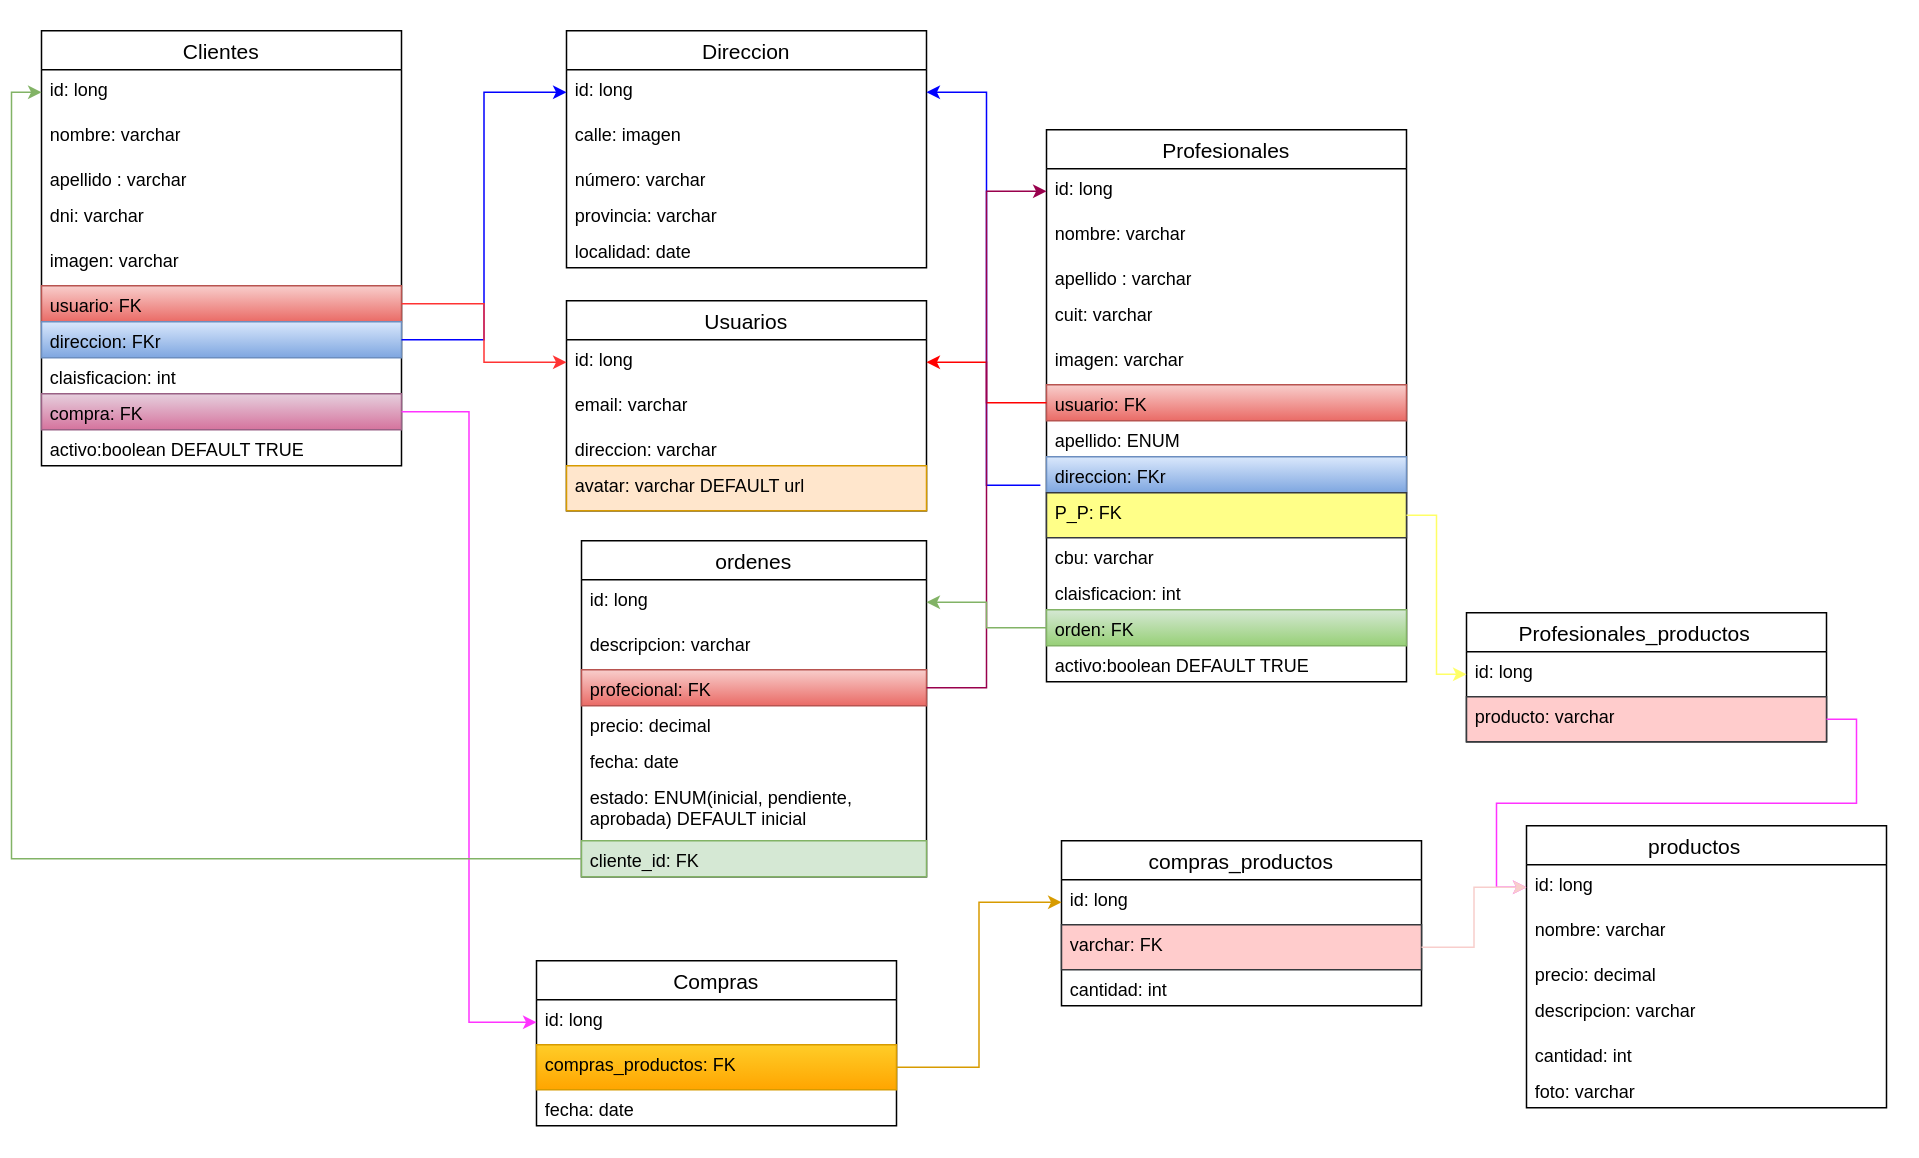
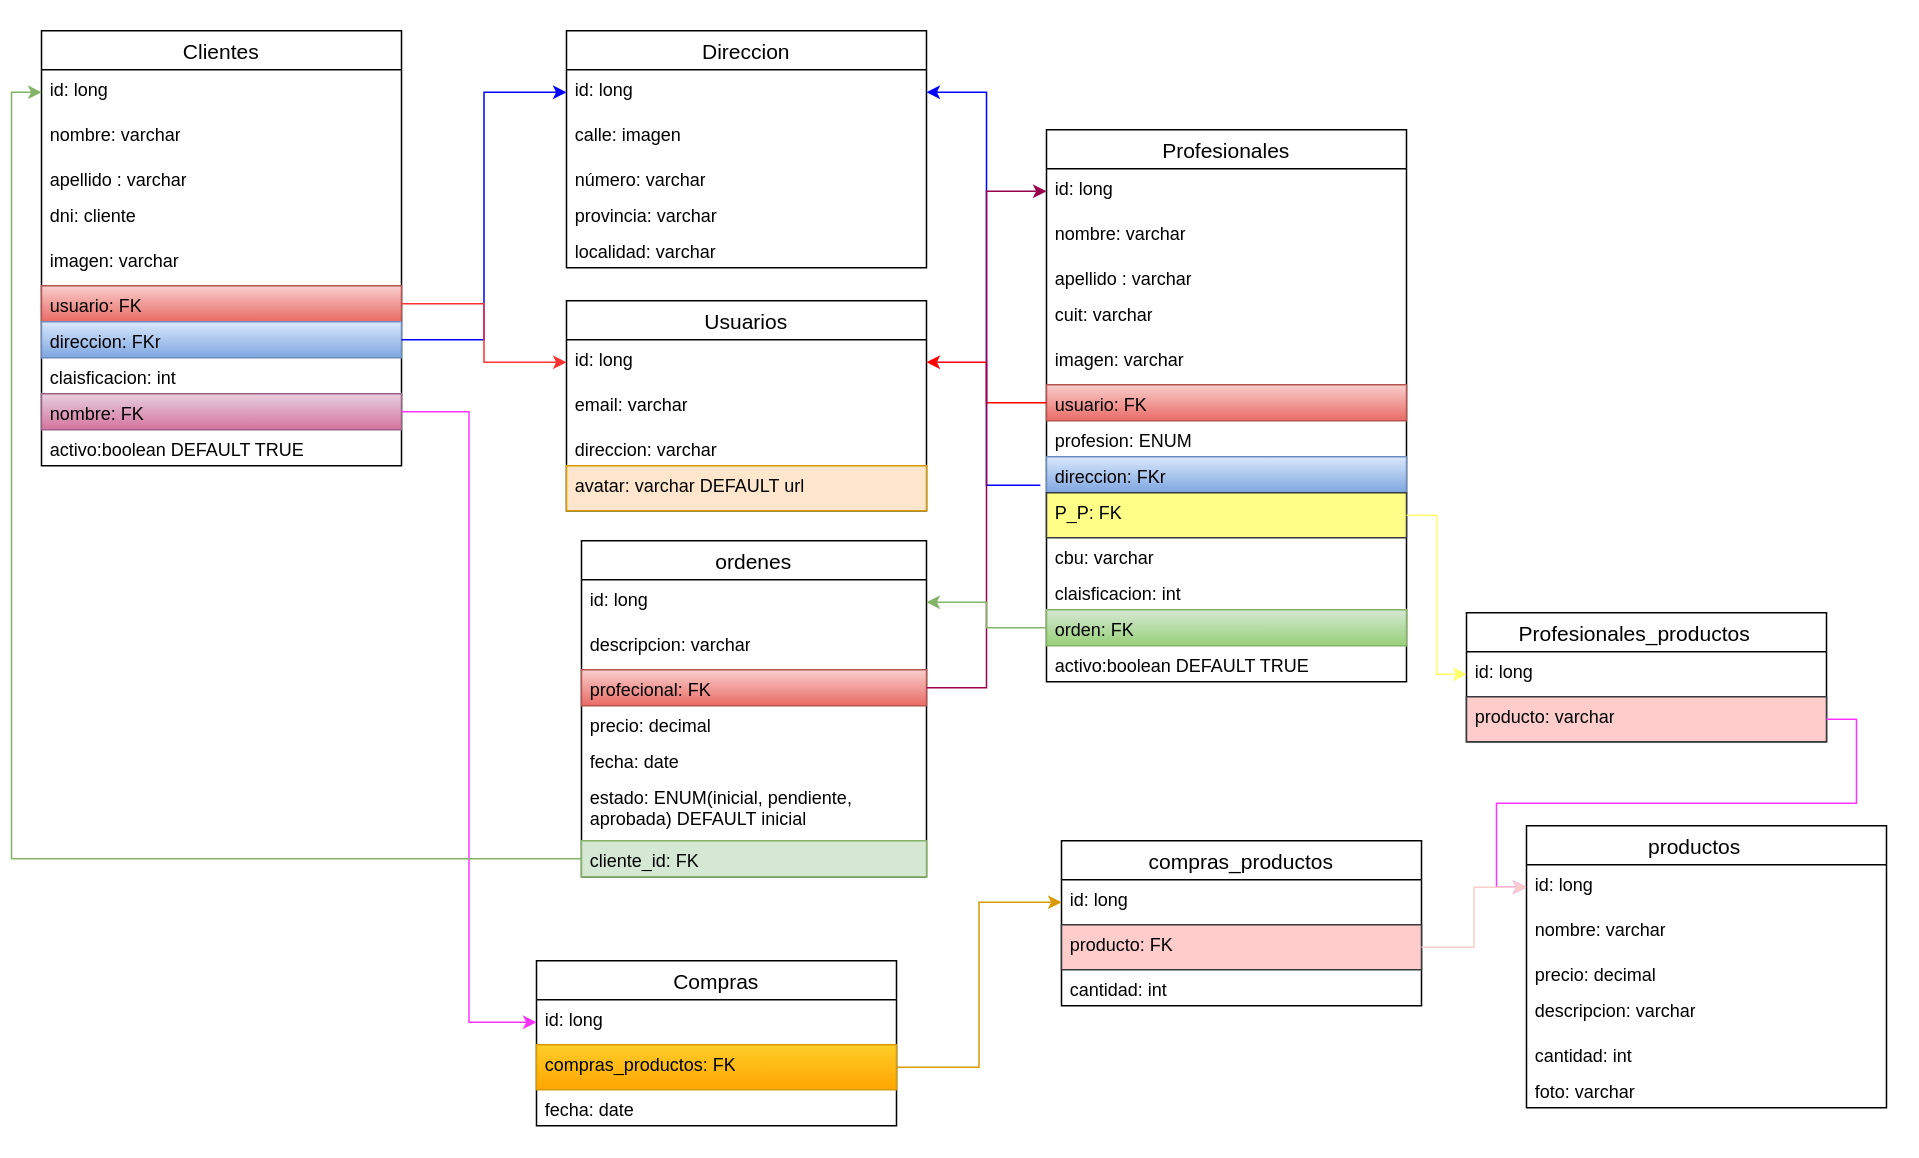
node "dni: varchar": label "dni: varchar" -> "dni: cliente"
node "localidad: date": label "localidad: date" -> "localidad: varchar"
node "compra: FK": label "compra: FK" -> "nombre: FK"
node "apellido: ENUM": label "apellido: ENUM" -> "profesion: ENUM"
node "varchar: FK": label "varchar: FK" -> "producto: FK"
